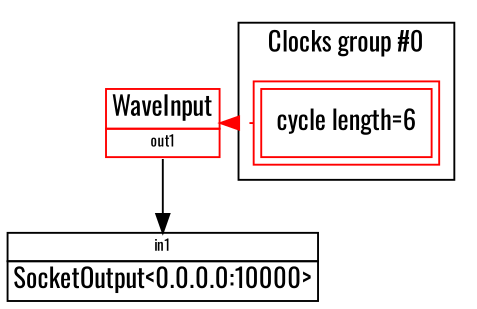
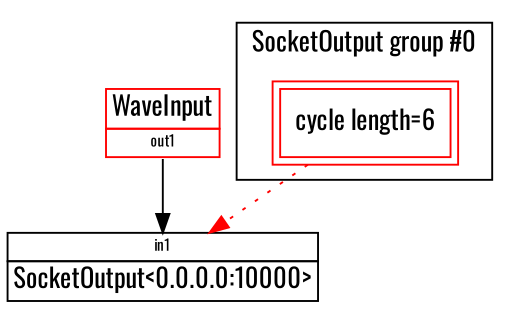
cluster "Clocks group #0": label "Clocks group #0" -> "SocketOutput group #0"
edge "cycle length=6" -> "WaveInput": now "cycle length=6" -> "in1"
